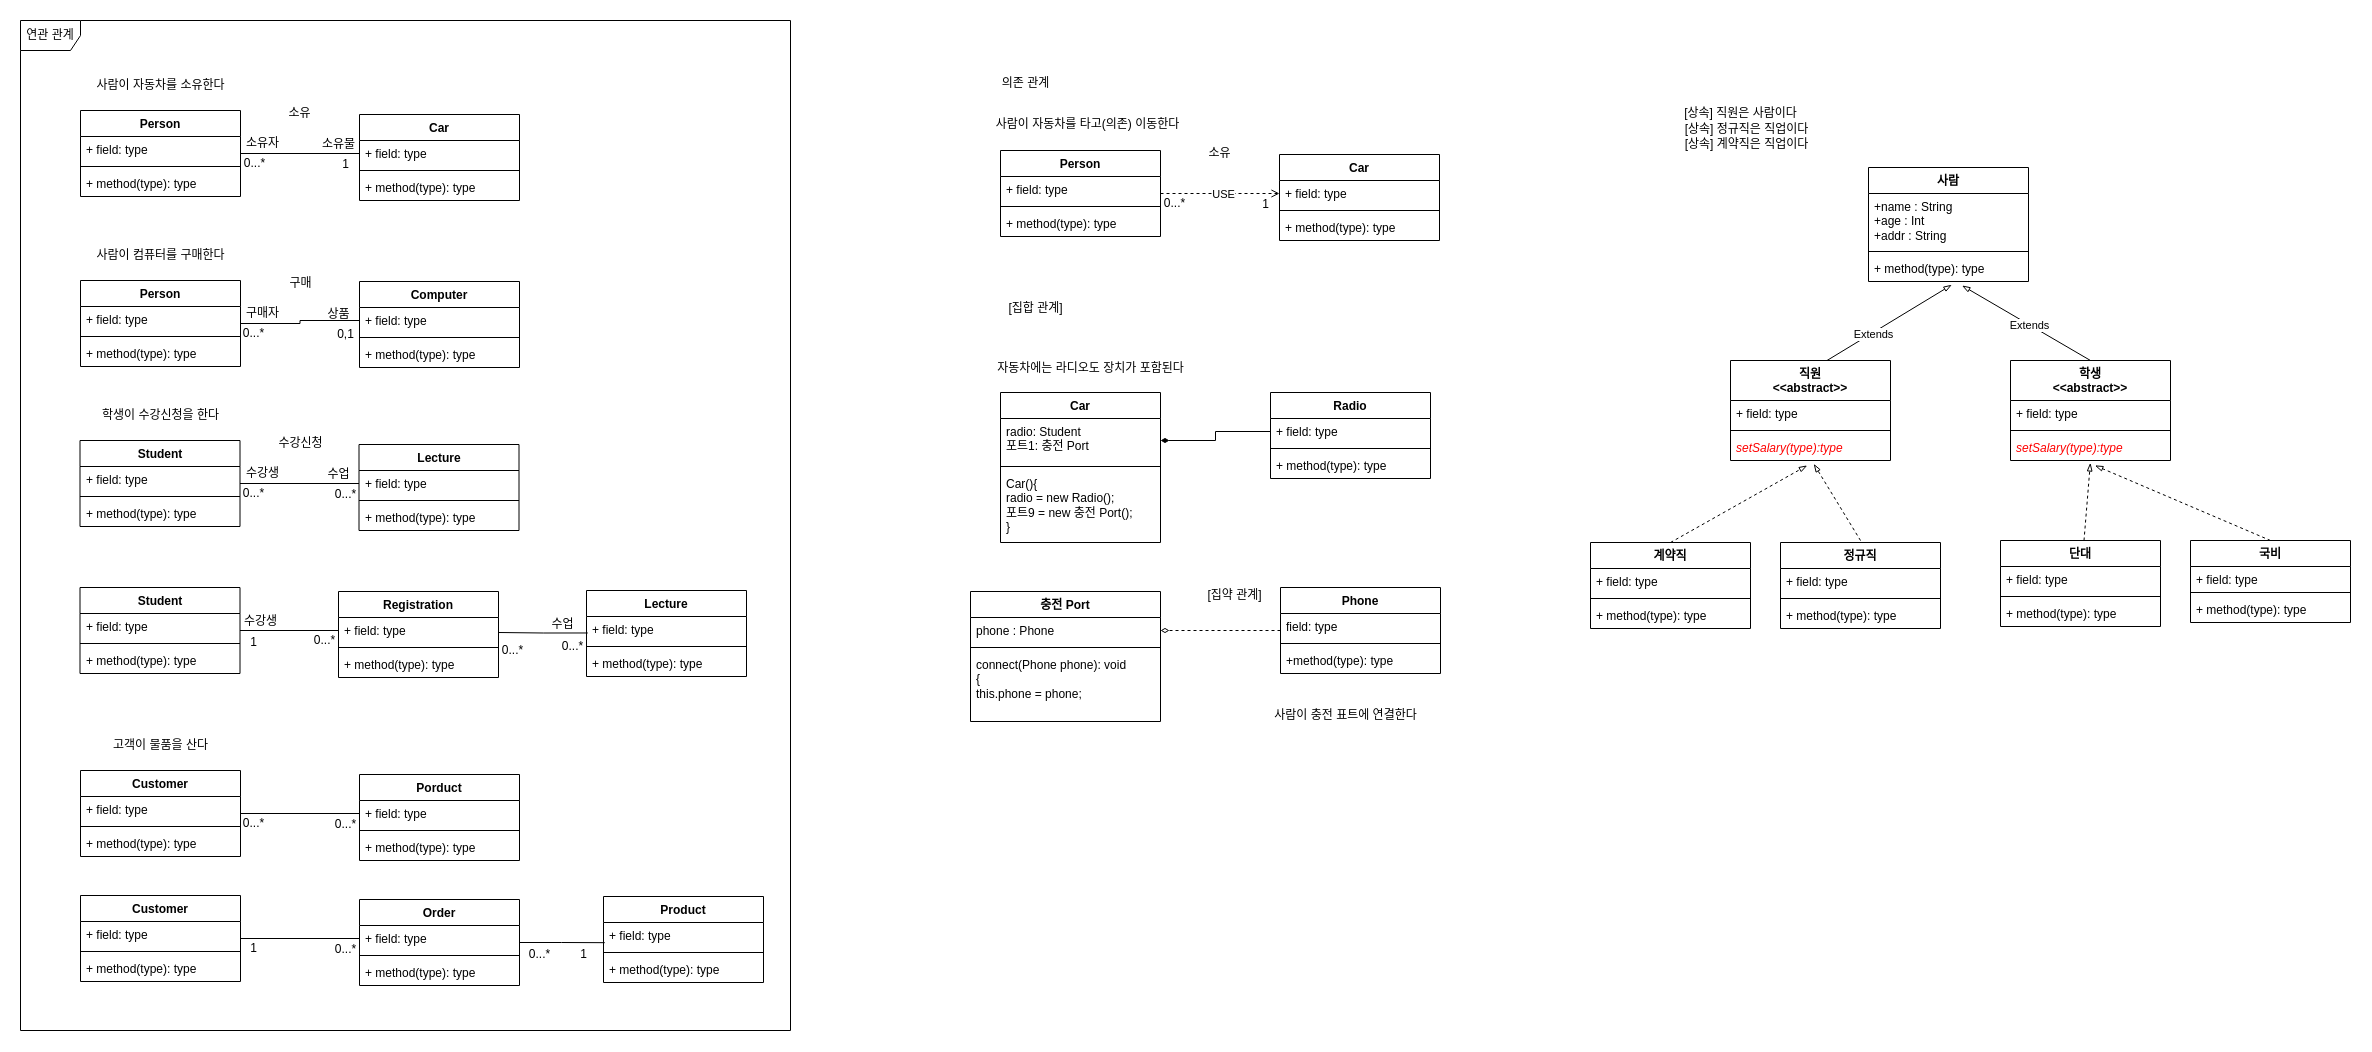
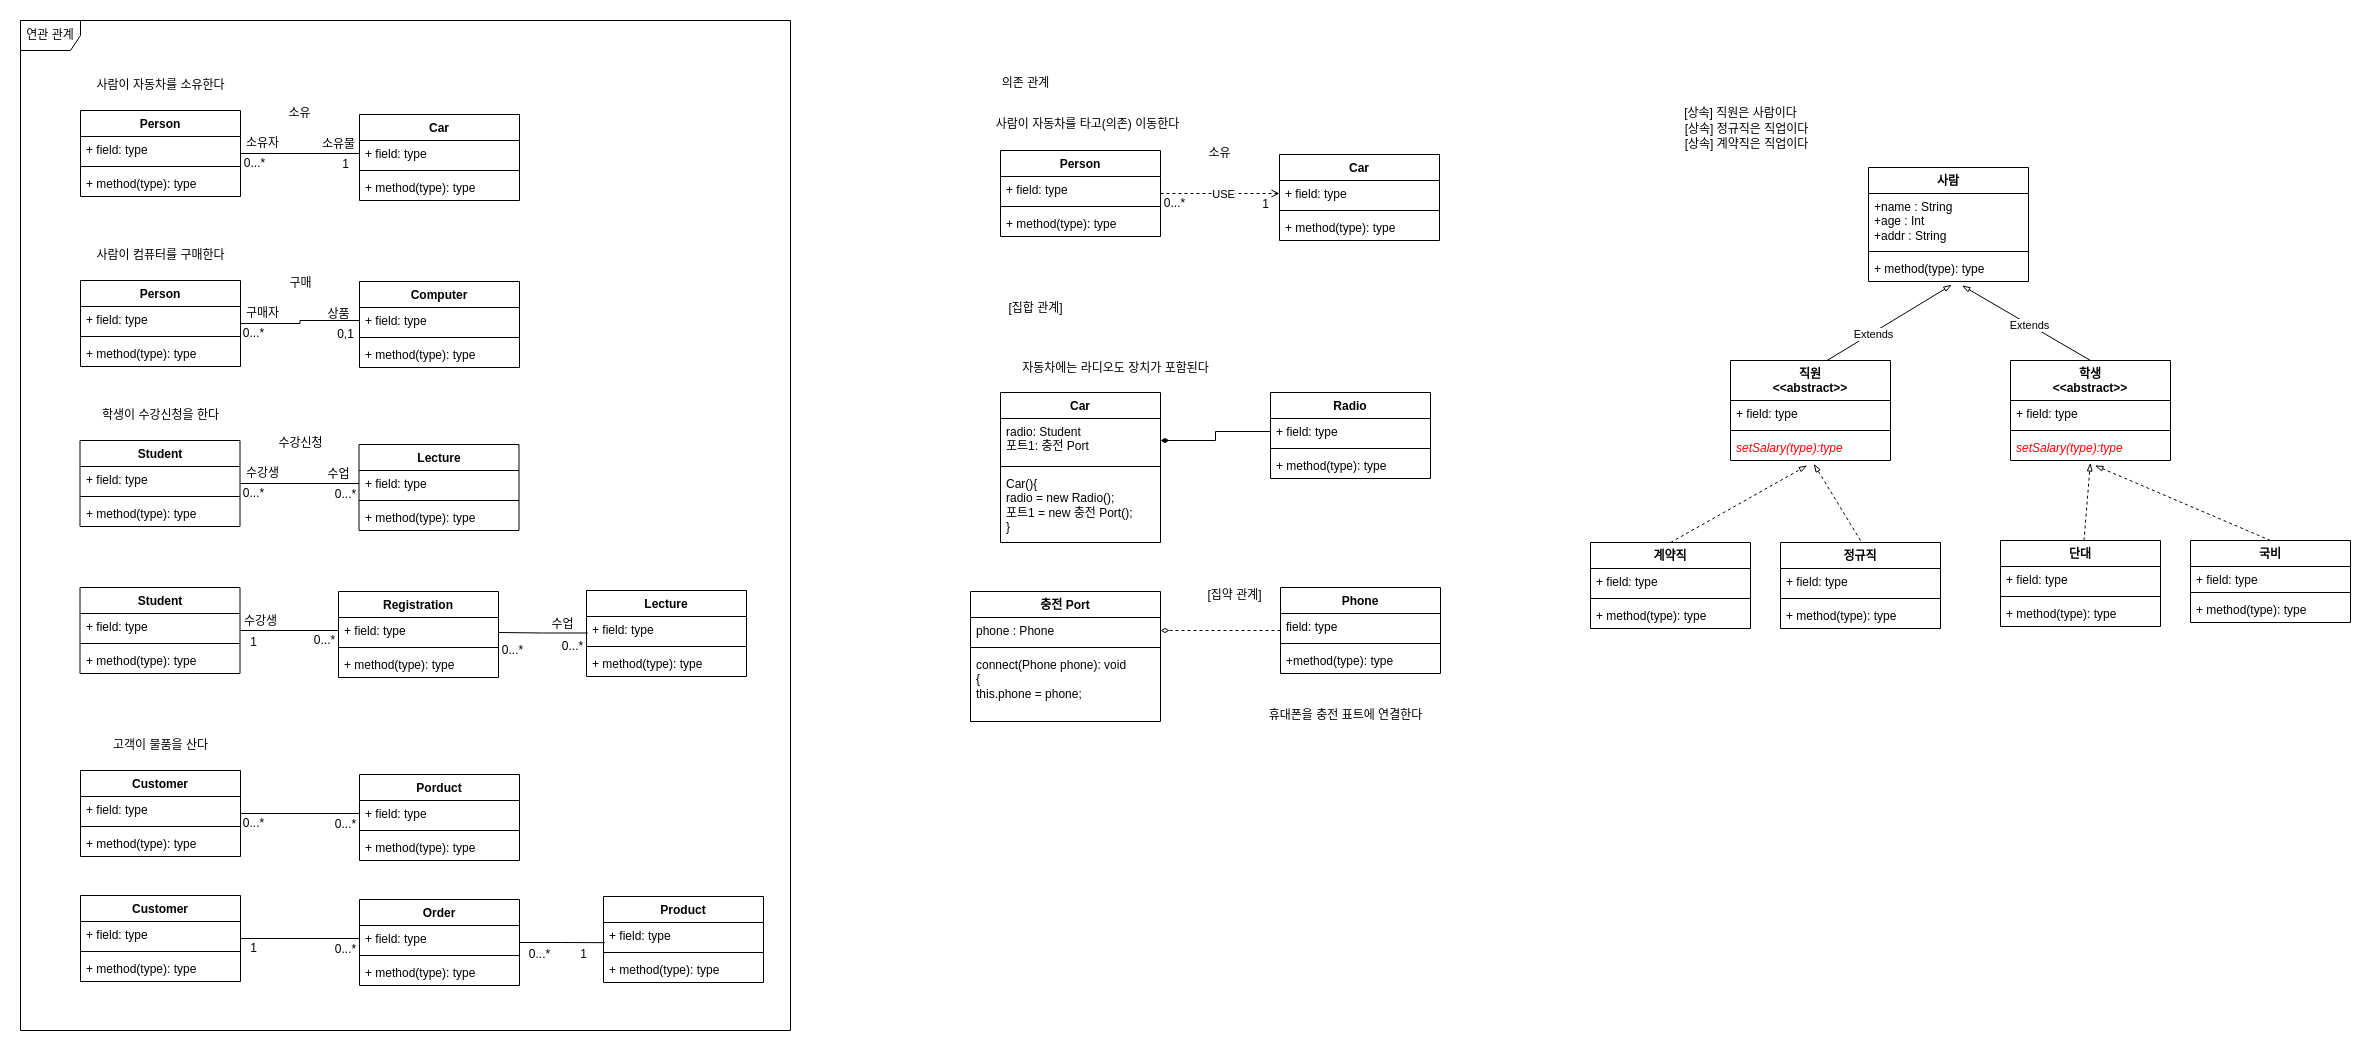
node "자동차에는 라디오도 장치가 포함된다": moved (1091, 369) -> (1116, 369)
node "Car(){ radio = new Radio(); 포트9 = new 충전 Port(); }": label "Car(){ radio = new Radio(); 포트9 = new 충전 Port(); }" -> "Car(){ radio = new Radio(); 포트1 = new 충전 Port(); }"
node "사람이 충전 표트에 연결한다": label "사람이 충전 표트에 연결한다" -> "휴대폰을 충전 표트에 연결한다"
